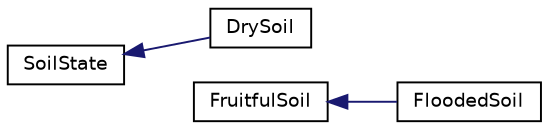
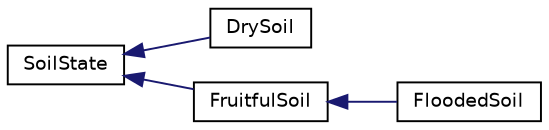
edge "FruitfulSoil" -> "SoilState": added
